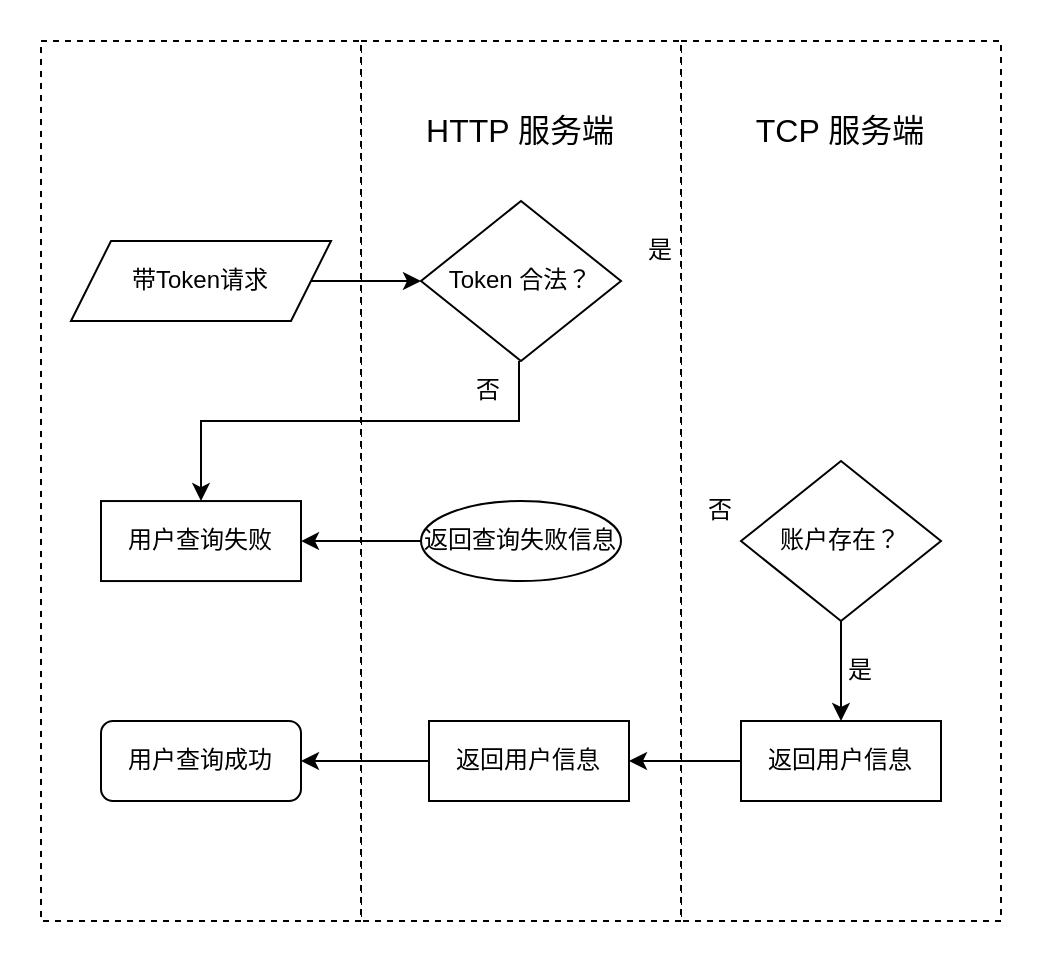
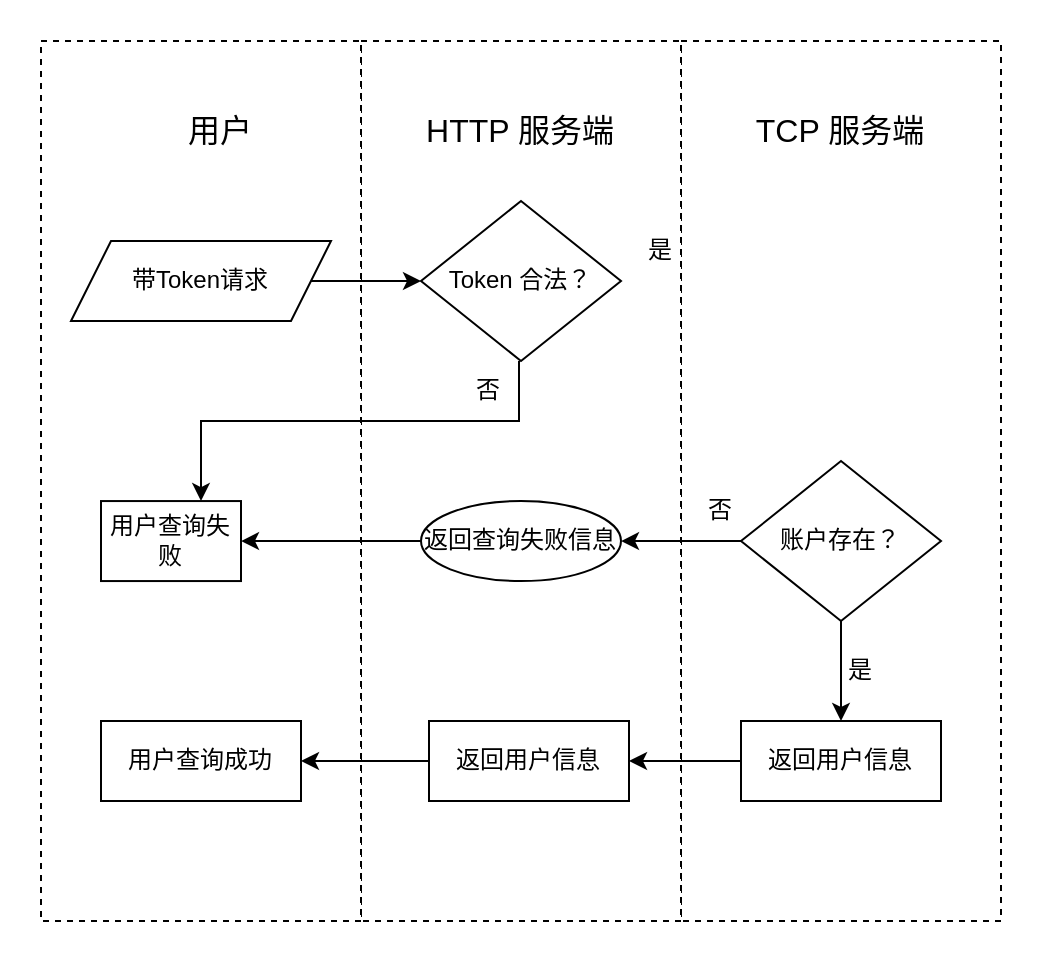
node "用户": added
node "用户查询失败": size 200x80 -> 140x80
edge "账户存在？" -> "返回查询失败信息": added
node "用户查询成功": shape rounded rectangle -> rectangle
